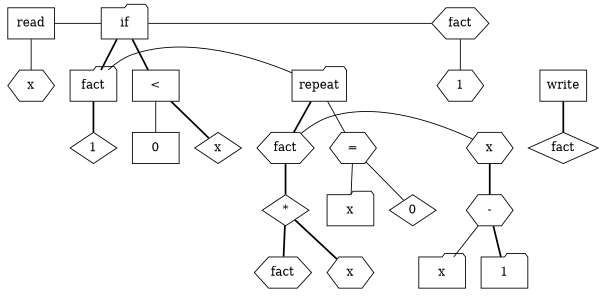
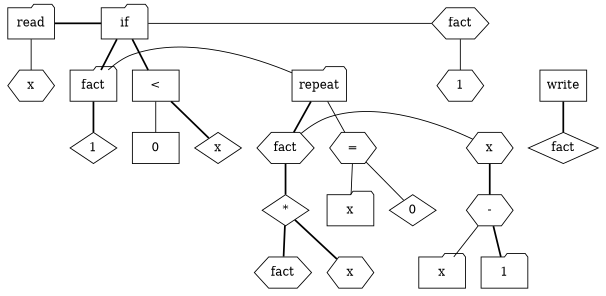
node "read": shape box -> folder
edge "read" -- "if": style solid -> bold
